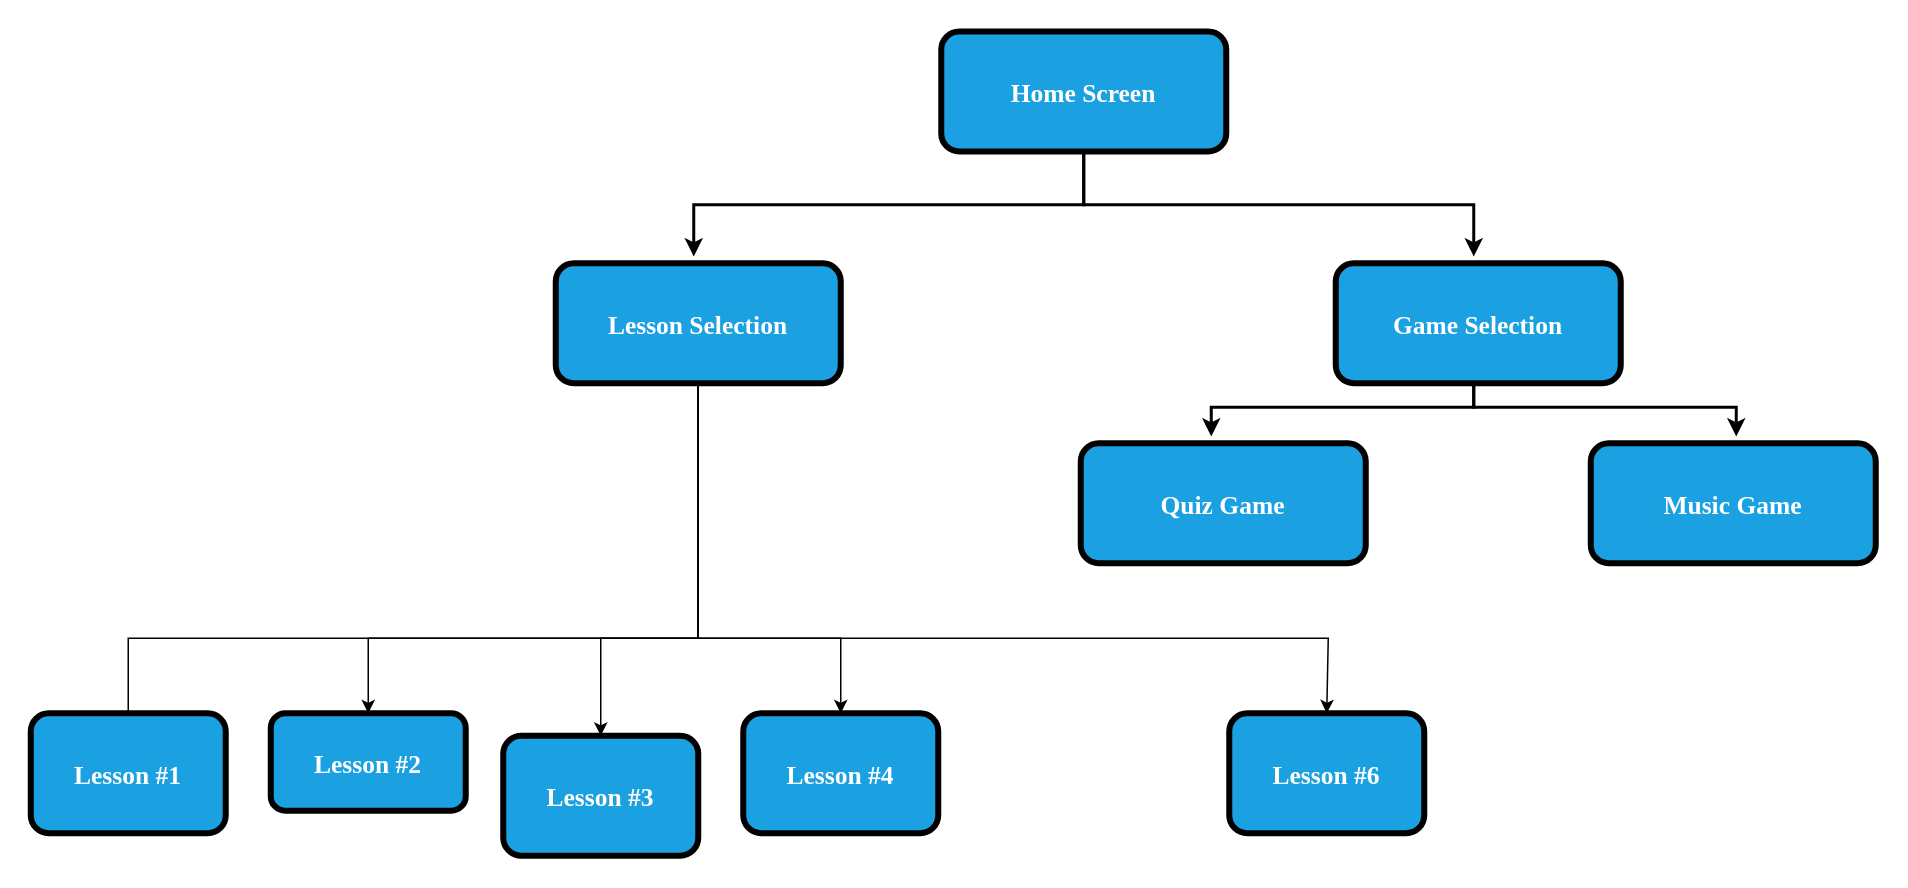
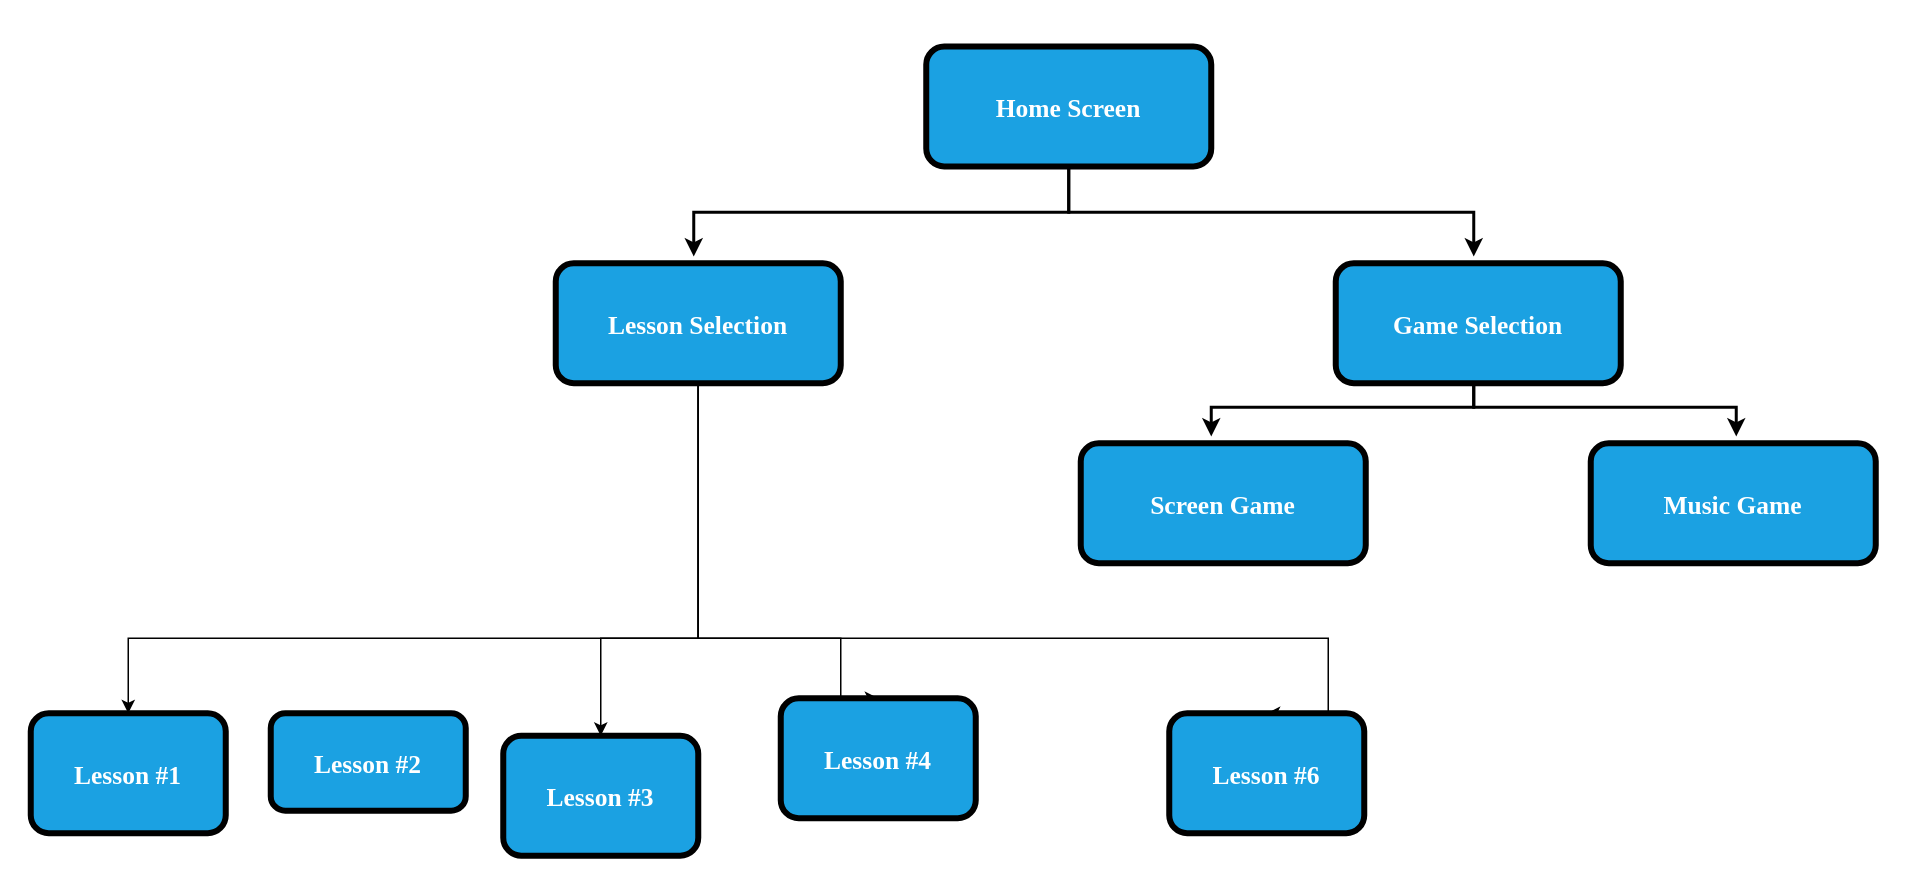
node "Home Screen": moved (1084, 92) -> (1069, 107)
node "Quiz Game": label "Quiz Game" -> "Screen Game"
edge "Lesson Selection" -> "Lesson #2": removed
edge "Lesson Selection" -- "Lesson #1": arrowhead none -> classic
node "Lesson #4": moved (841, 773) -> (878, 758)
node "Lesson #6": moved (1327, 773) -> (1267, 773)
